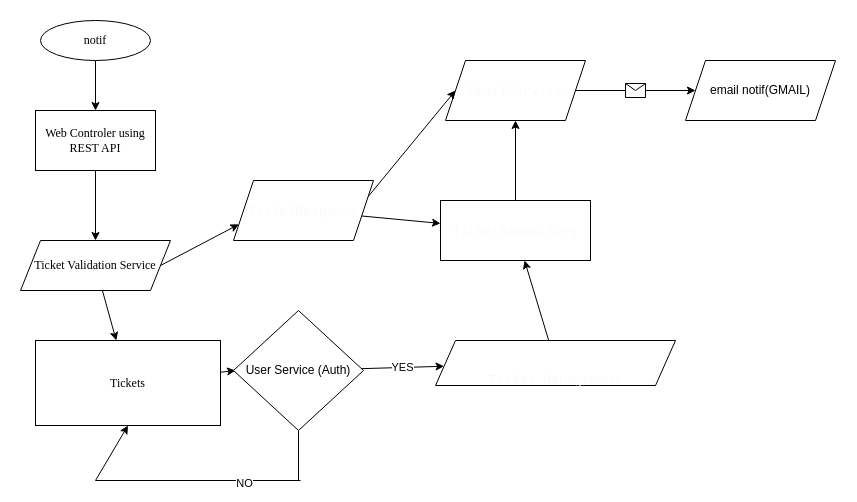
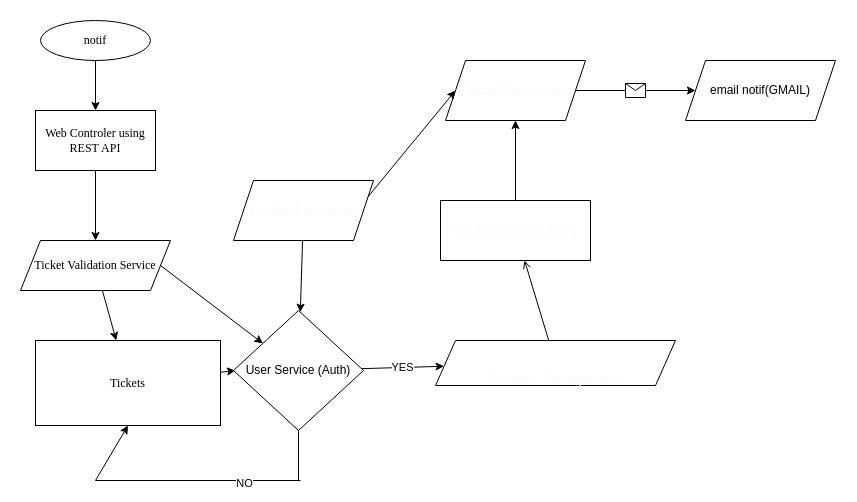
edge "TicketResponse" -> "TicketRepository": now "TicketResponse" -> "User Service (Auth)"
edge "Ticket Validation Service" -> "TicketResponse": now "Ticket Validation Service" -> "User Service (Auth)"
edge "Ticket Management" -> "TicketRepository": arrowhead classic -> open
